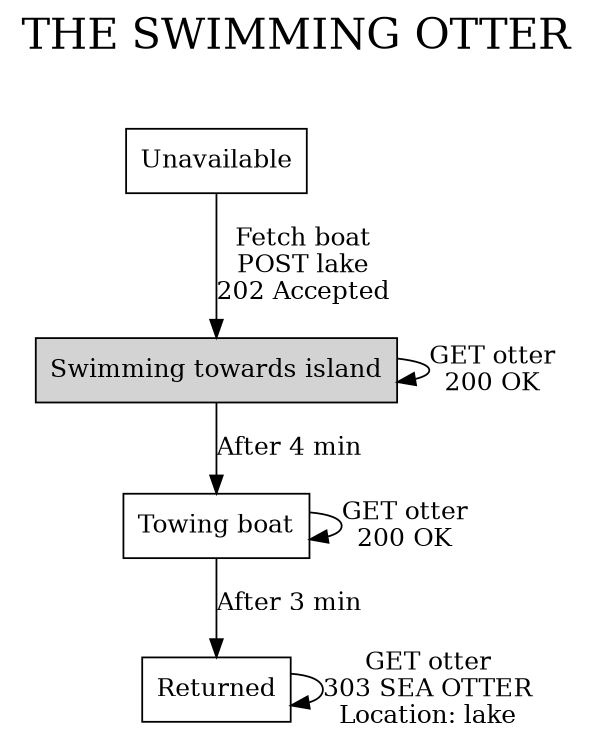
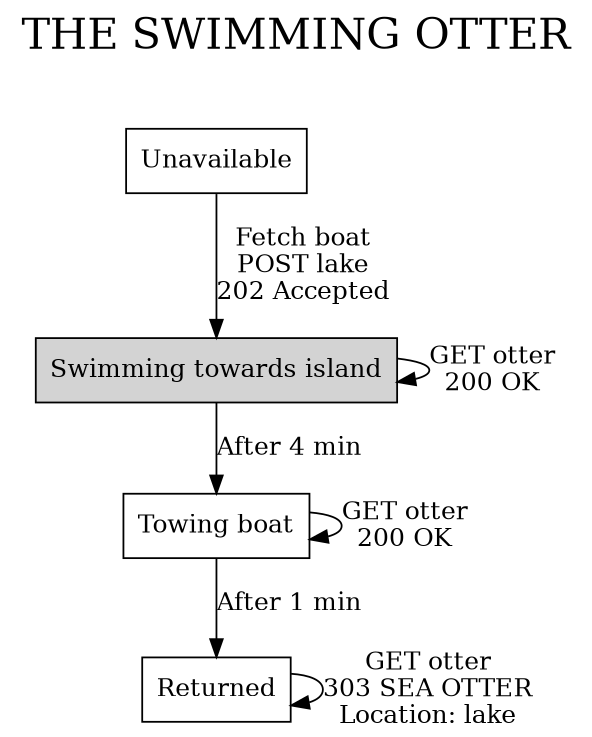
edge "Towing boat" -> "Returned": label "After 3 min" -> "After 1 min"
